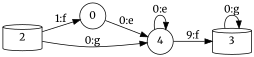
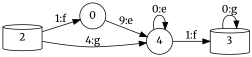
edge "0" -> "4": label "0:e" -> "9:e"
edge "4" -> "3": label "9:f" -> "1:f"
edge "2" -> "4": label "0:g" -> "4:g"
